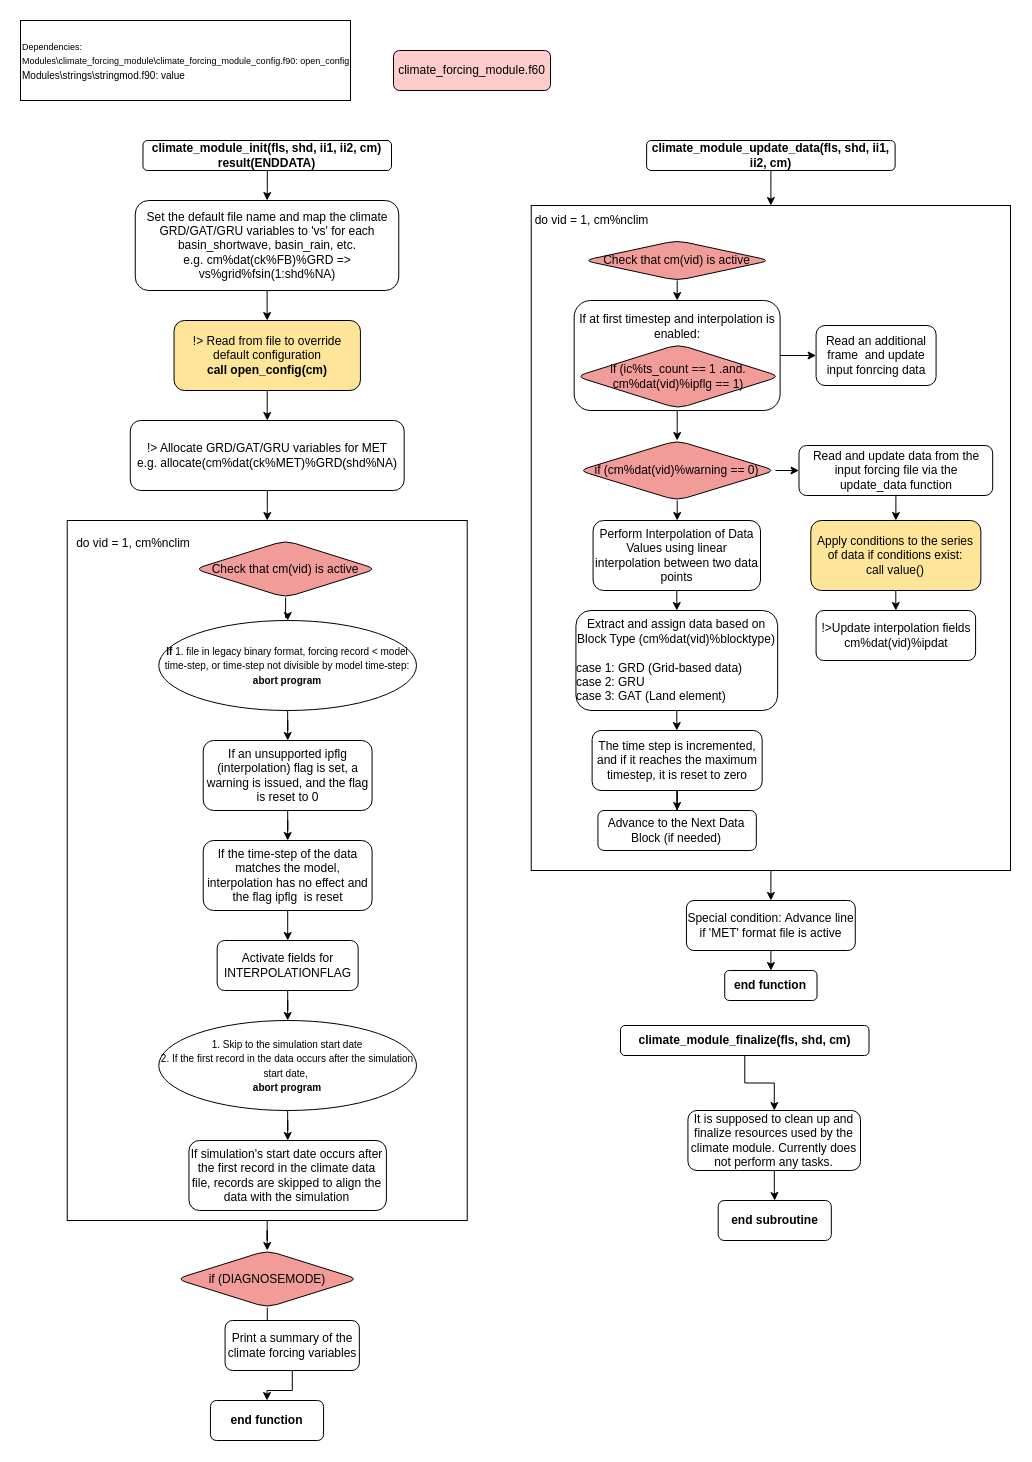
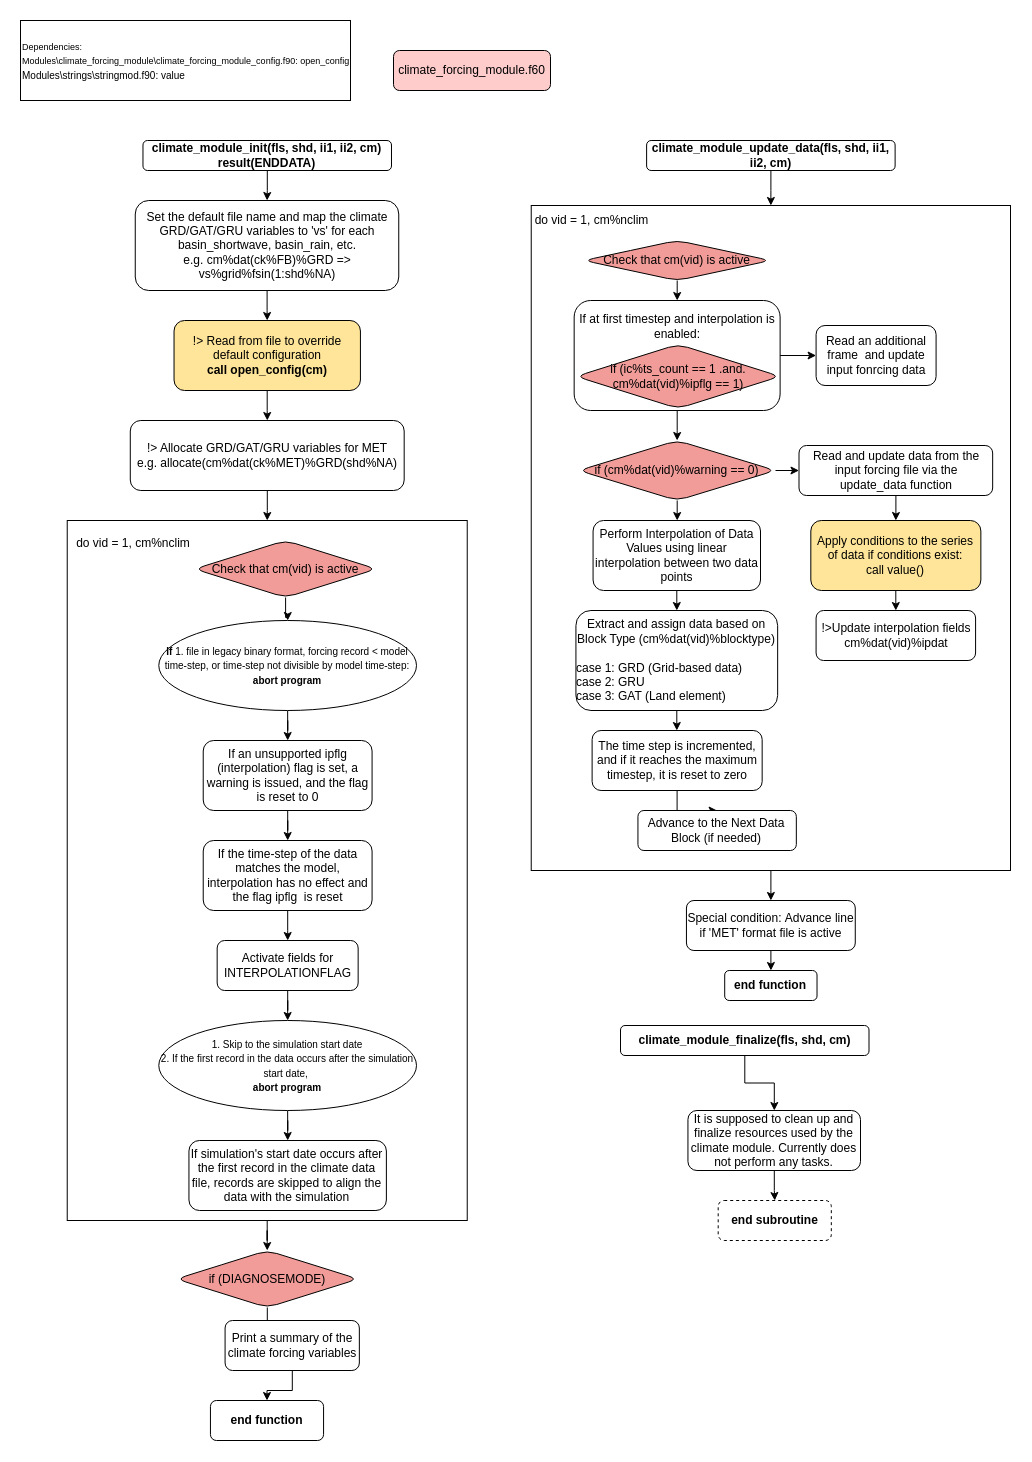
node "Advance to the Next Data Block (if needed)": moved (677, 831) -> (717, 831)
node "end subroutine": style solid -> dashed
